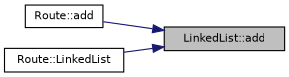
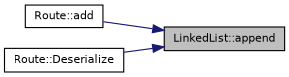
node "LinkedList::add": label "LinkedList::add" -> "LinkedList::append"
node "Route::LinkedList": label "Route::LinkedList" -> "Route::Deserialize"
